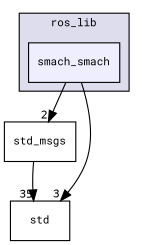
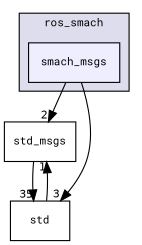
cluster "ros_lib": label "ros_lib" -> "ros_smach"
node "smach_smach": label "smach_smach" -> "smach_msgs"
edge "std" -> "std_msgs": added
